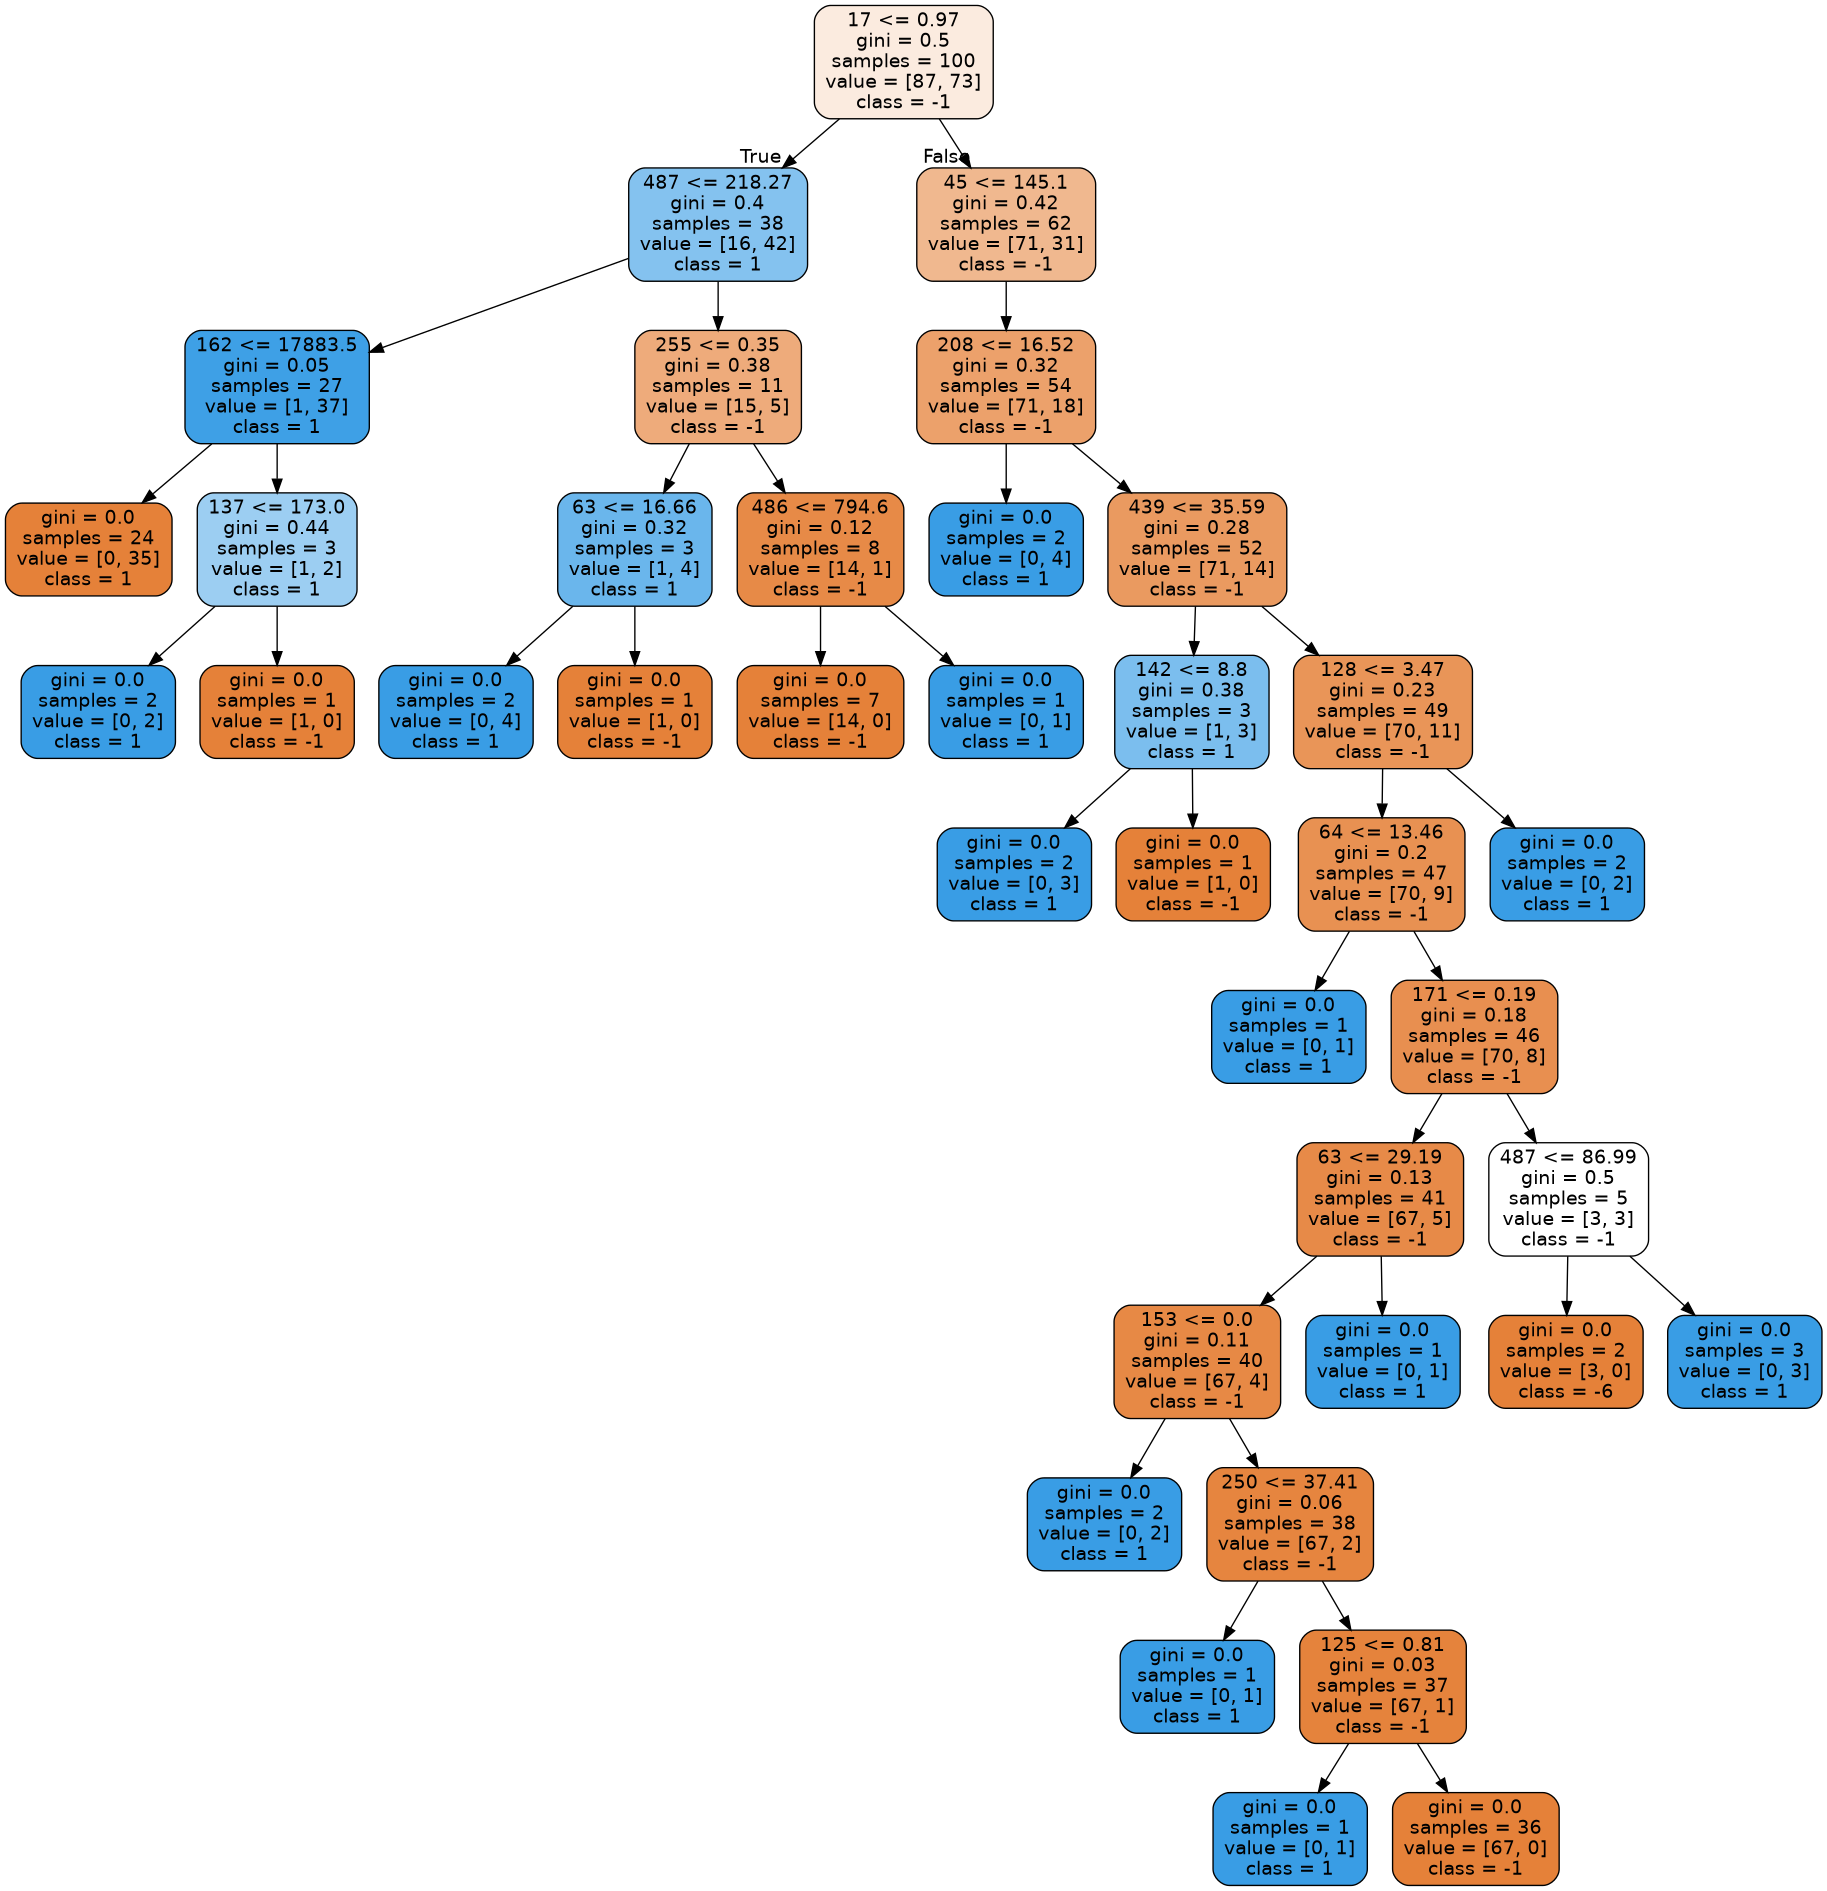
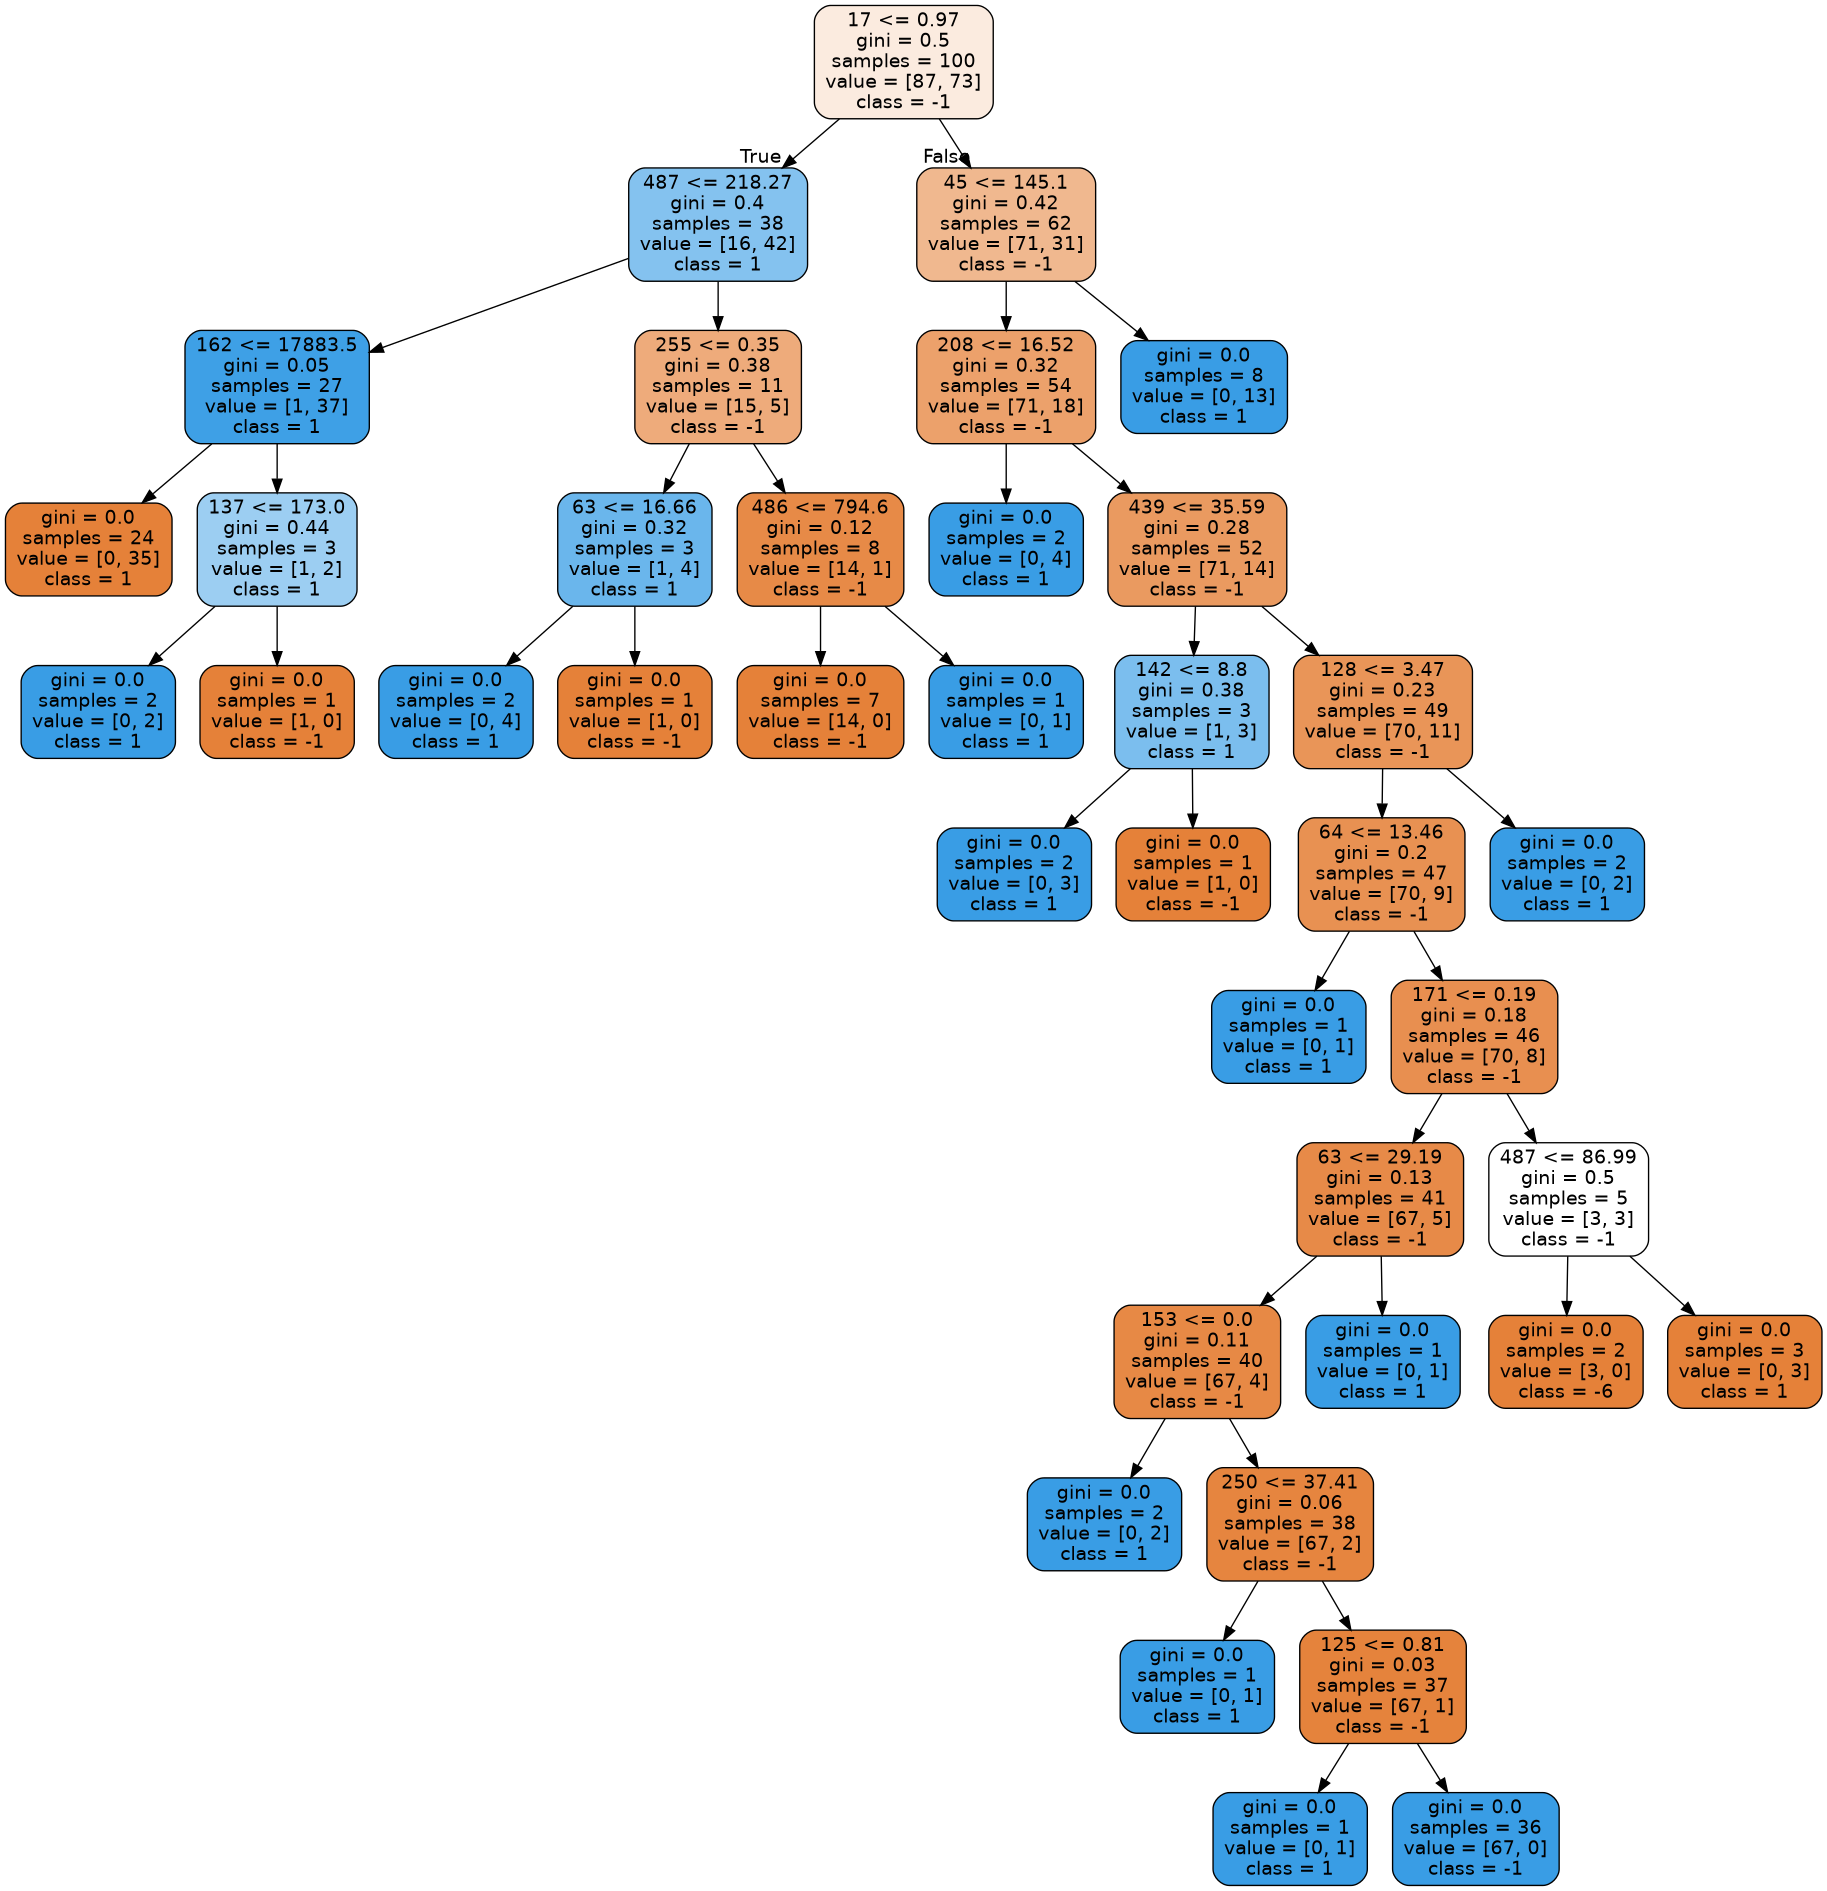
node "gini = 0.0 samples = 8 value = [0, 13] class = 1": added
node "gini = 0.0 samples = 3 value = [0, 3] class = 1": fillcolor #399de5 -> #e58139
node "gini = 0.0 samples = 36 value = [67, 0] class = -1": fillcolor #e58139 -> #399de5
